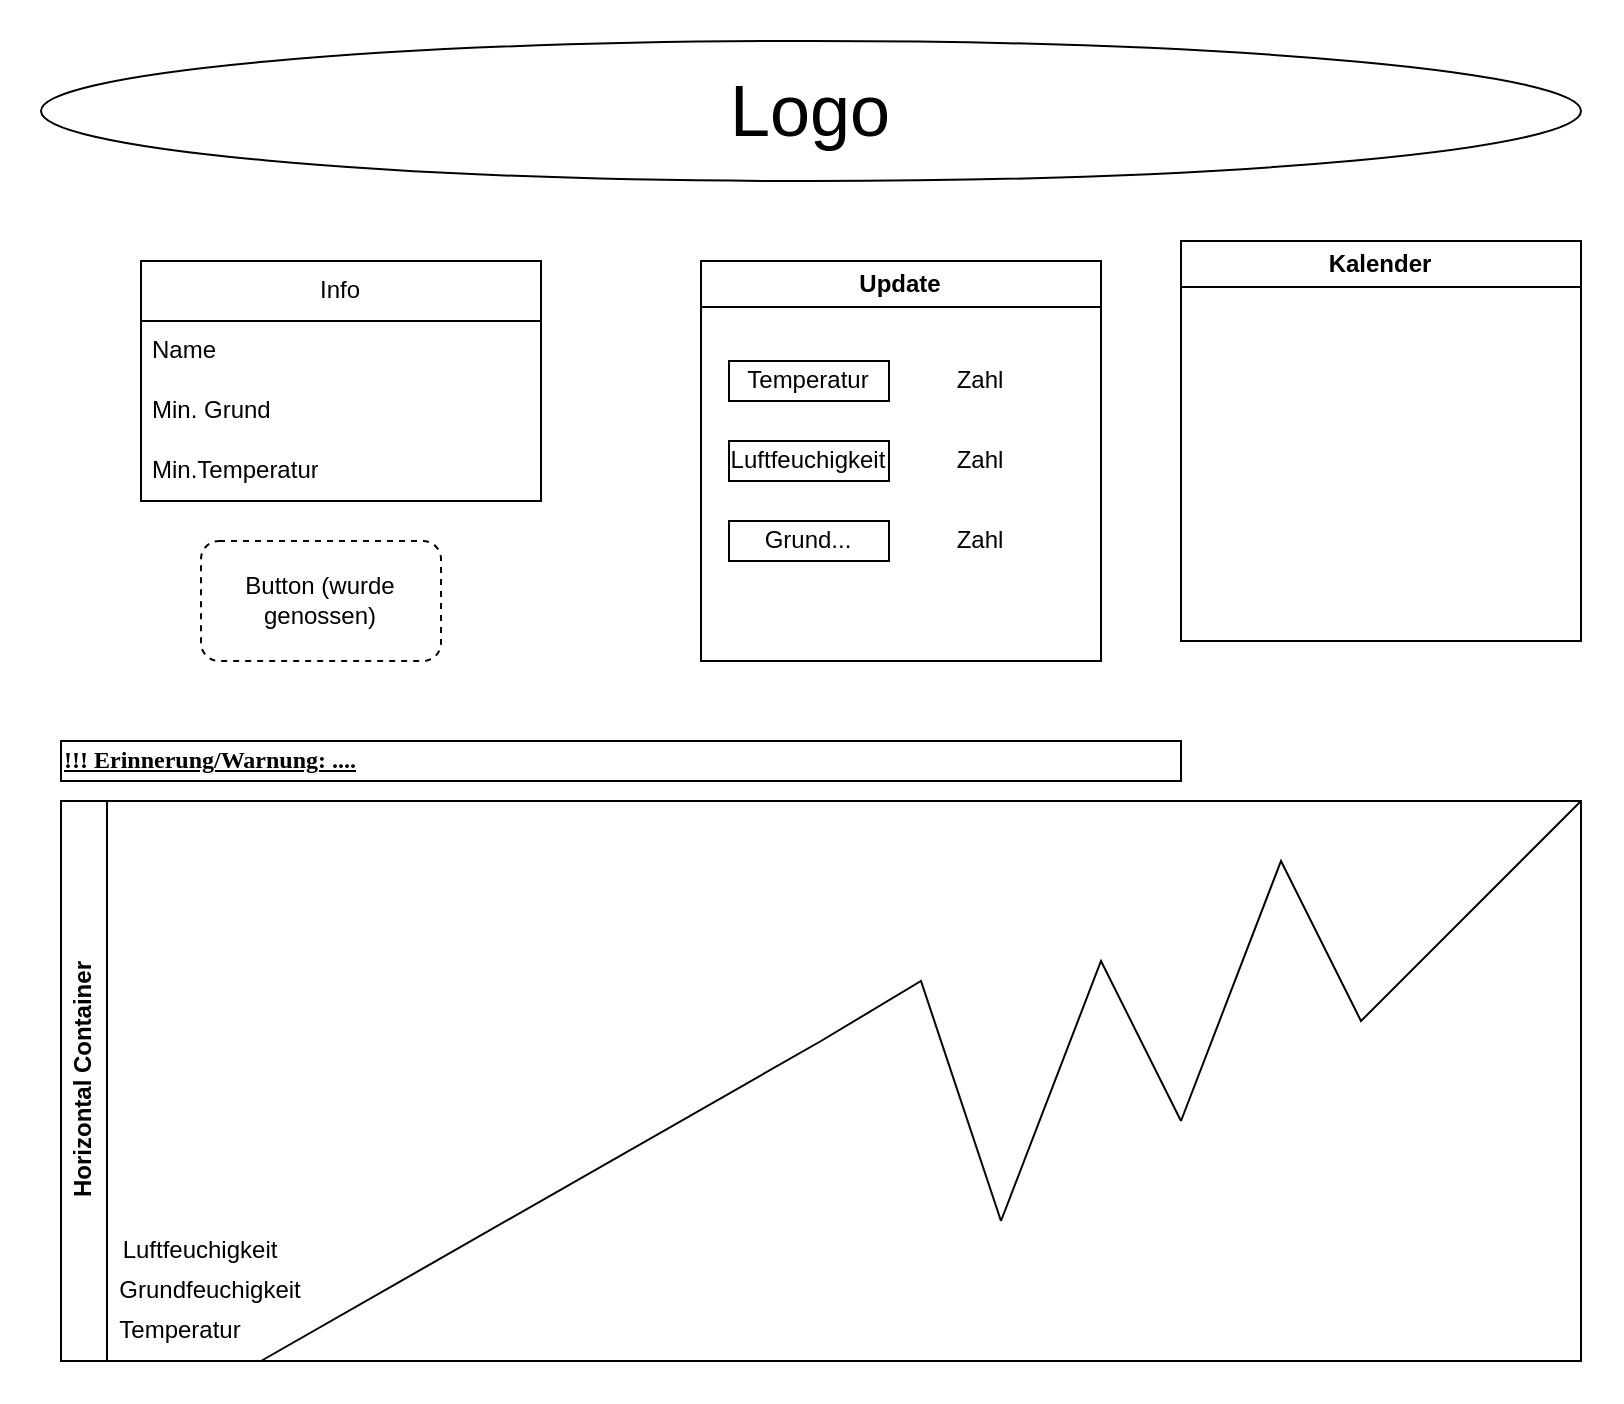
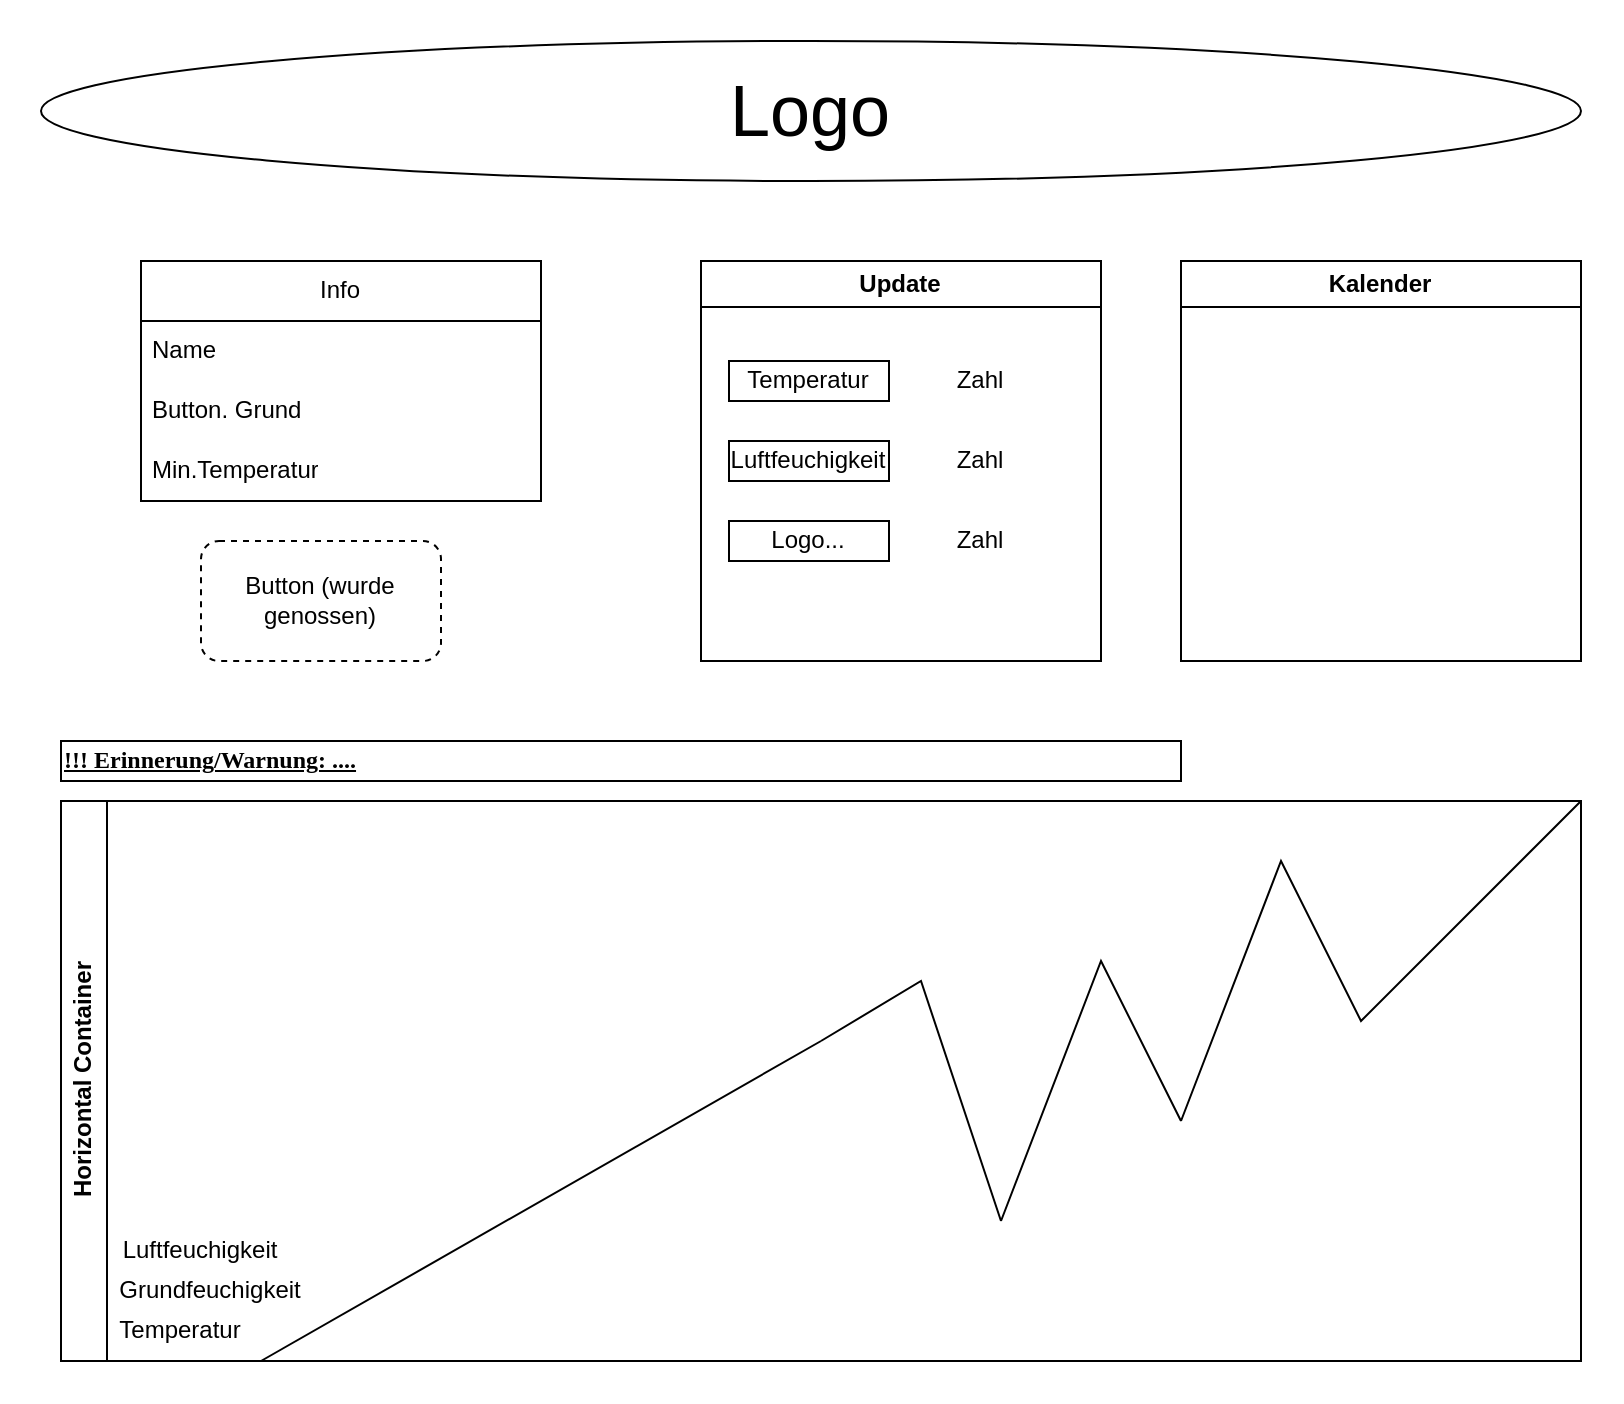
node "Min. Grund": label "Min. Grund" -> "Button. Grund"
node "Kalender": moved (1381, 441) -> (1381, 461)
node "Grund...": label "Grund..." -> "Logo..."
